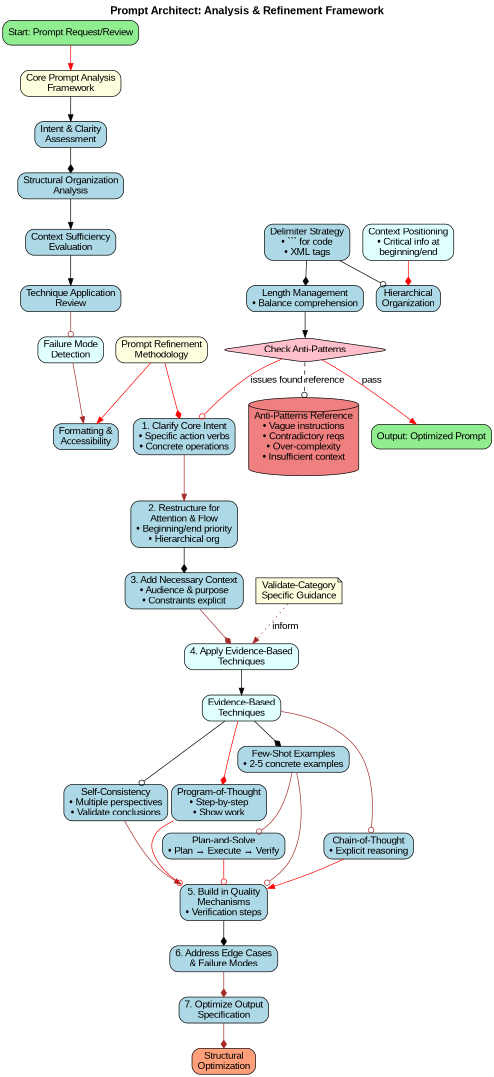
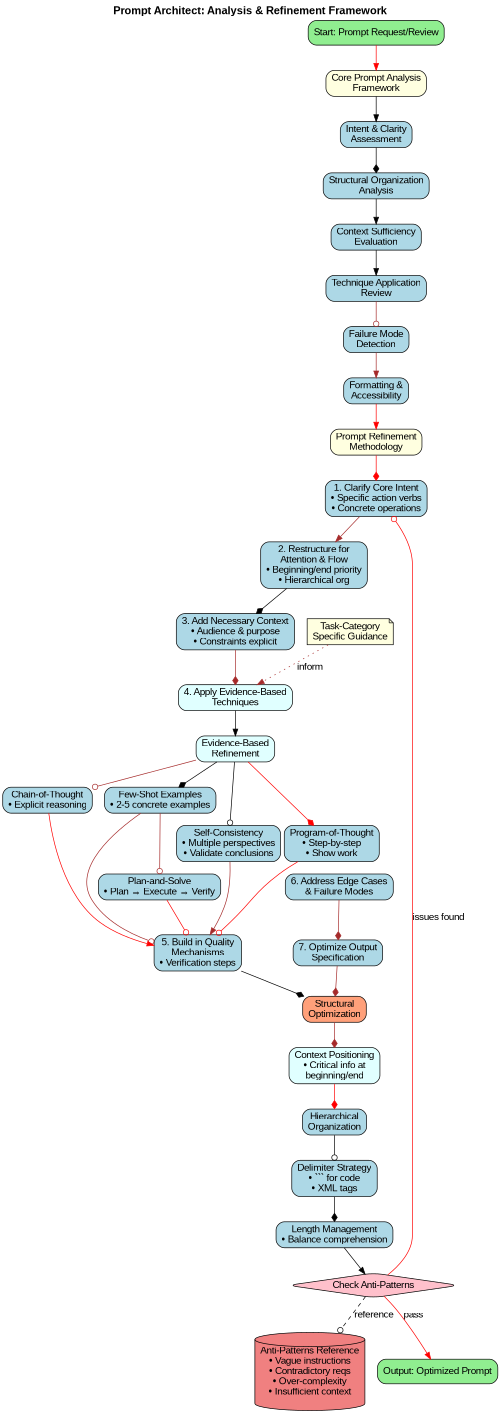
edge "Delimiter Strategy • ``` for code • XML tags" -> "Hierarchical Organization": reversed
node "Failure Mode Detection": fillcolor lightcyan -> lightblue
edge "Prompt Refinement Methodology" -> "Formatting & Accessibility": reversed
node "Validate-Category Specific Guidance": label "Validate-Category Specific Guidance" -> "Task-Category Specific Guidance"
node "Evidence-Based Techniques": label "Evidence-Based Techniques" -> "Evidence-Based Refinement"
edge "5. Build in Quality Mechanisms • Verification steps" -> "6. Address Edge Cases & Failure Modes": now "5. Build in Quality Mechanisms • Verification steps" -> "Structural Optimization"
edge "Structural Optimization" -> "Context Positioning • Critical info at beginning/end": added
